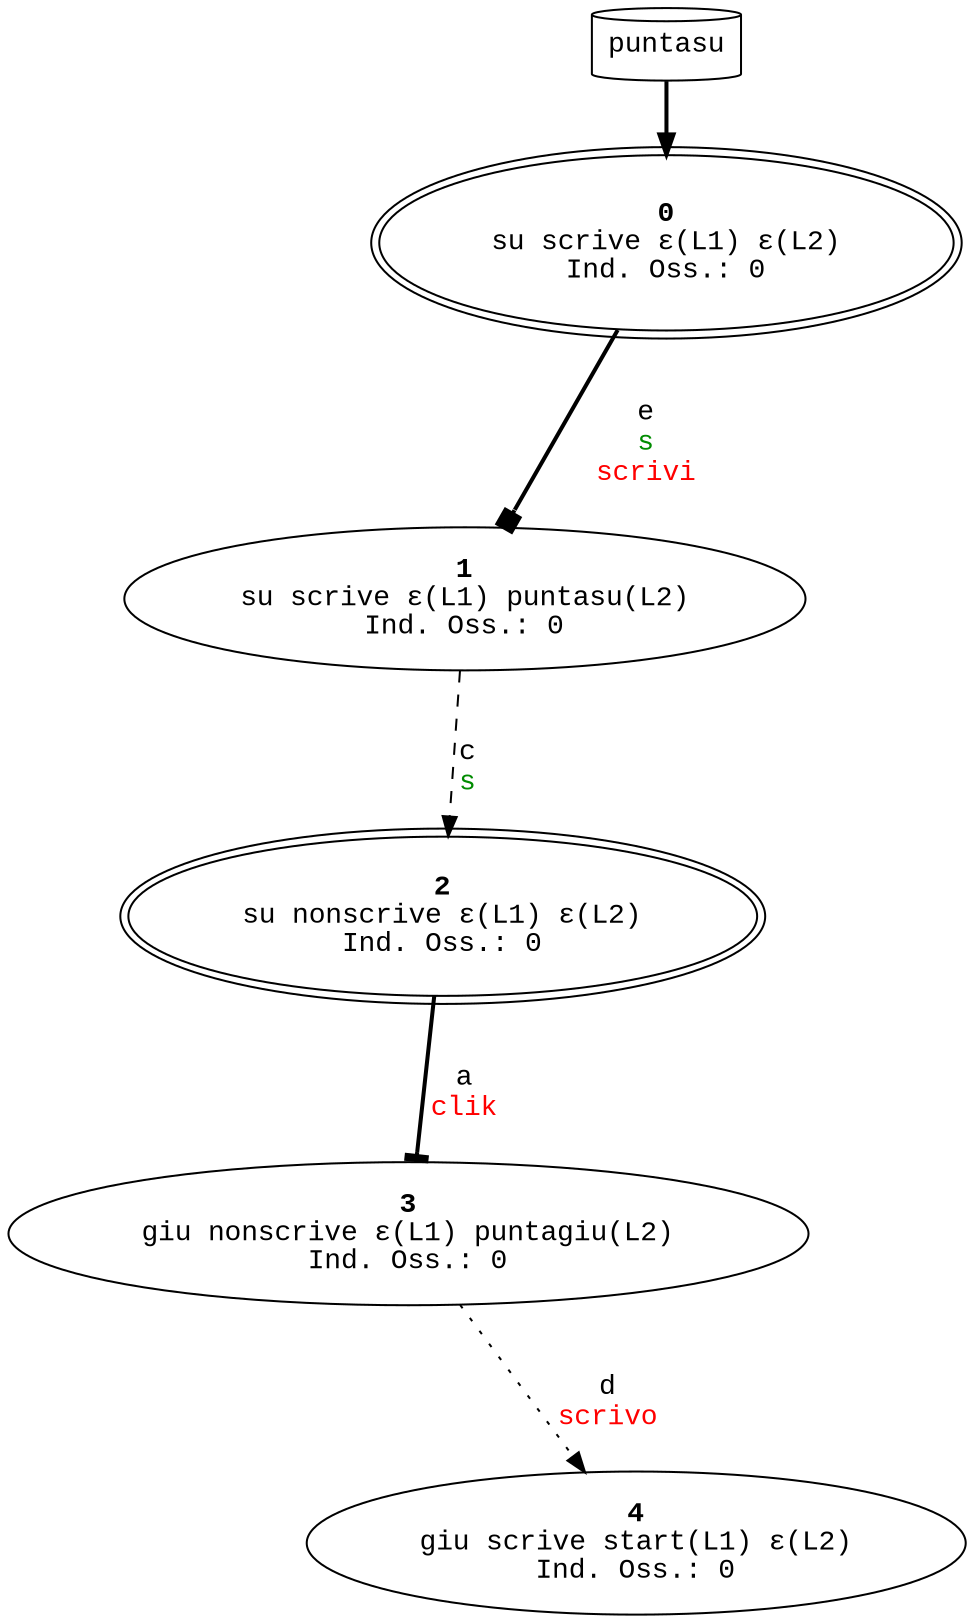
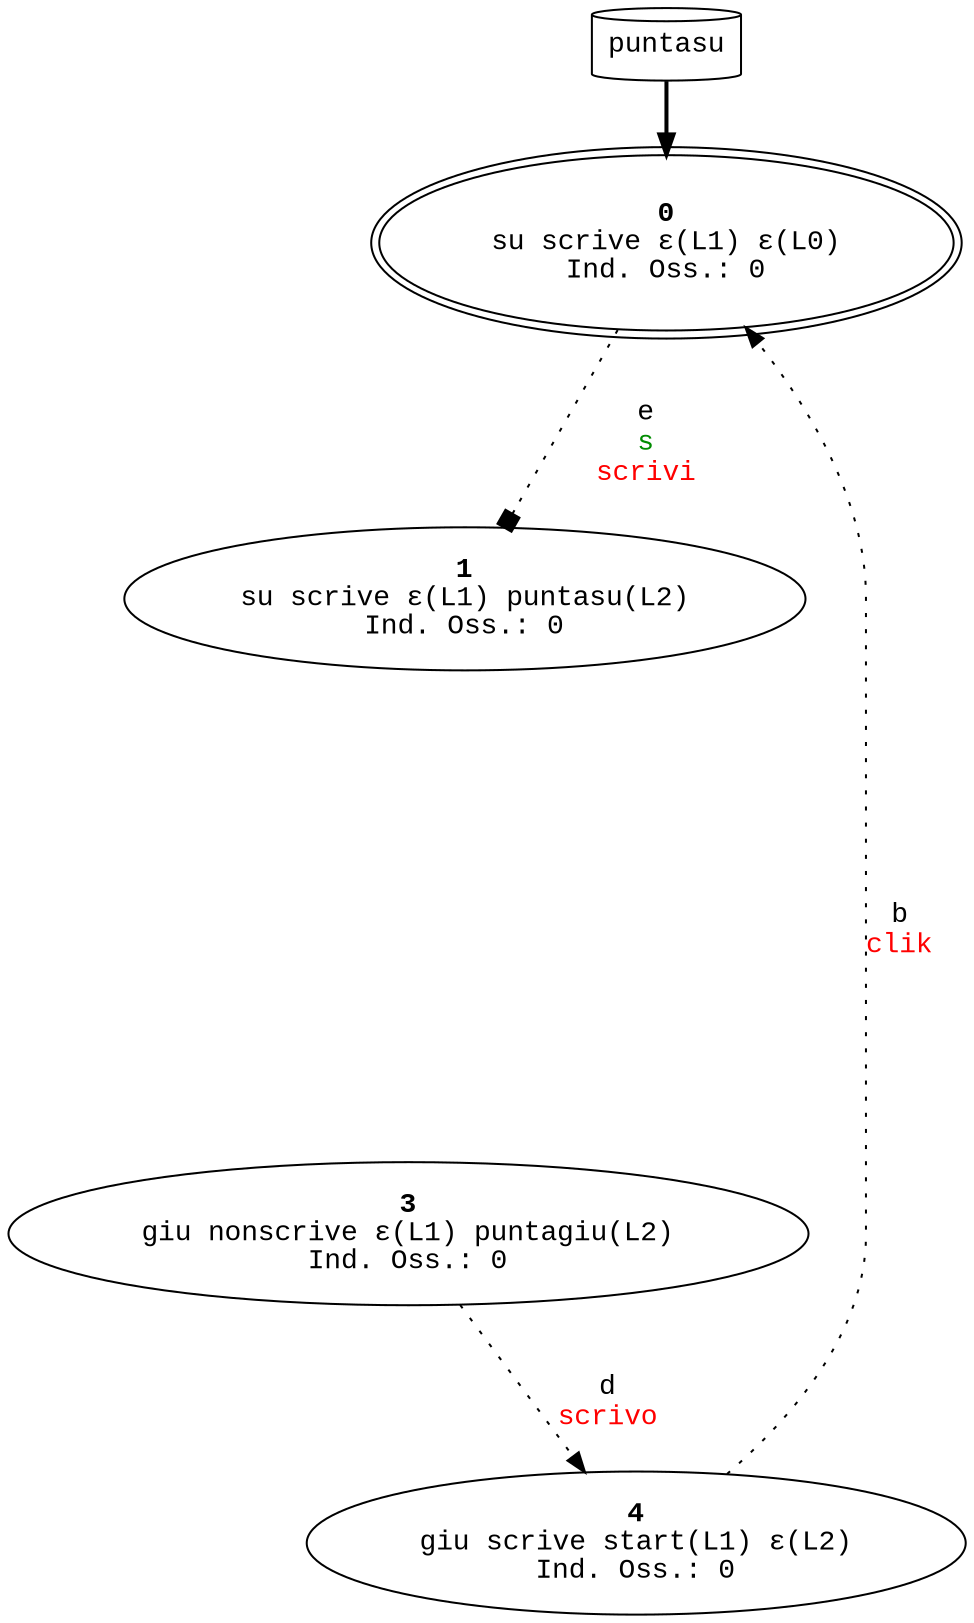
node "0": text "su scrive ε(L1) ε(L2)" -> "su scrive ε(L1) ε(L0)"
edge "0" -> "1": style bold -> dotted
node "2": removed
edge "4" -> "0": added, label "b clik"
